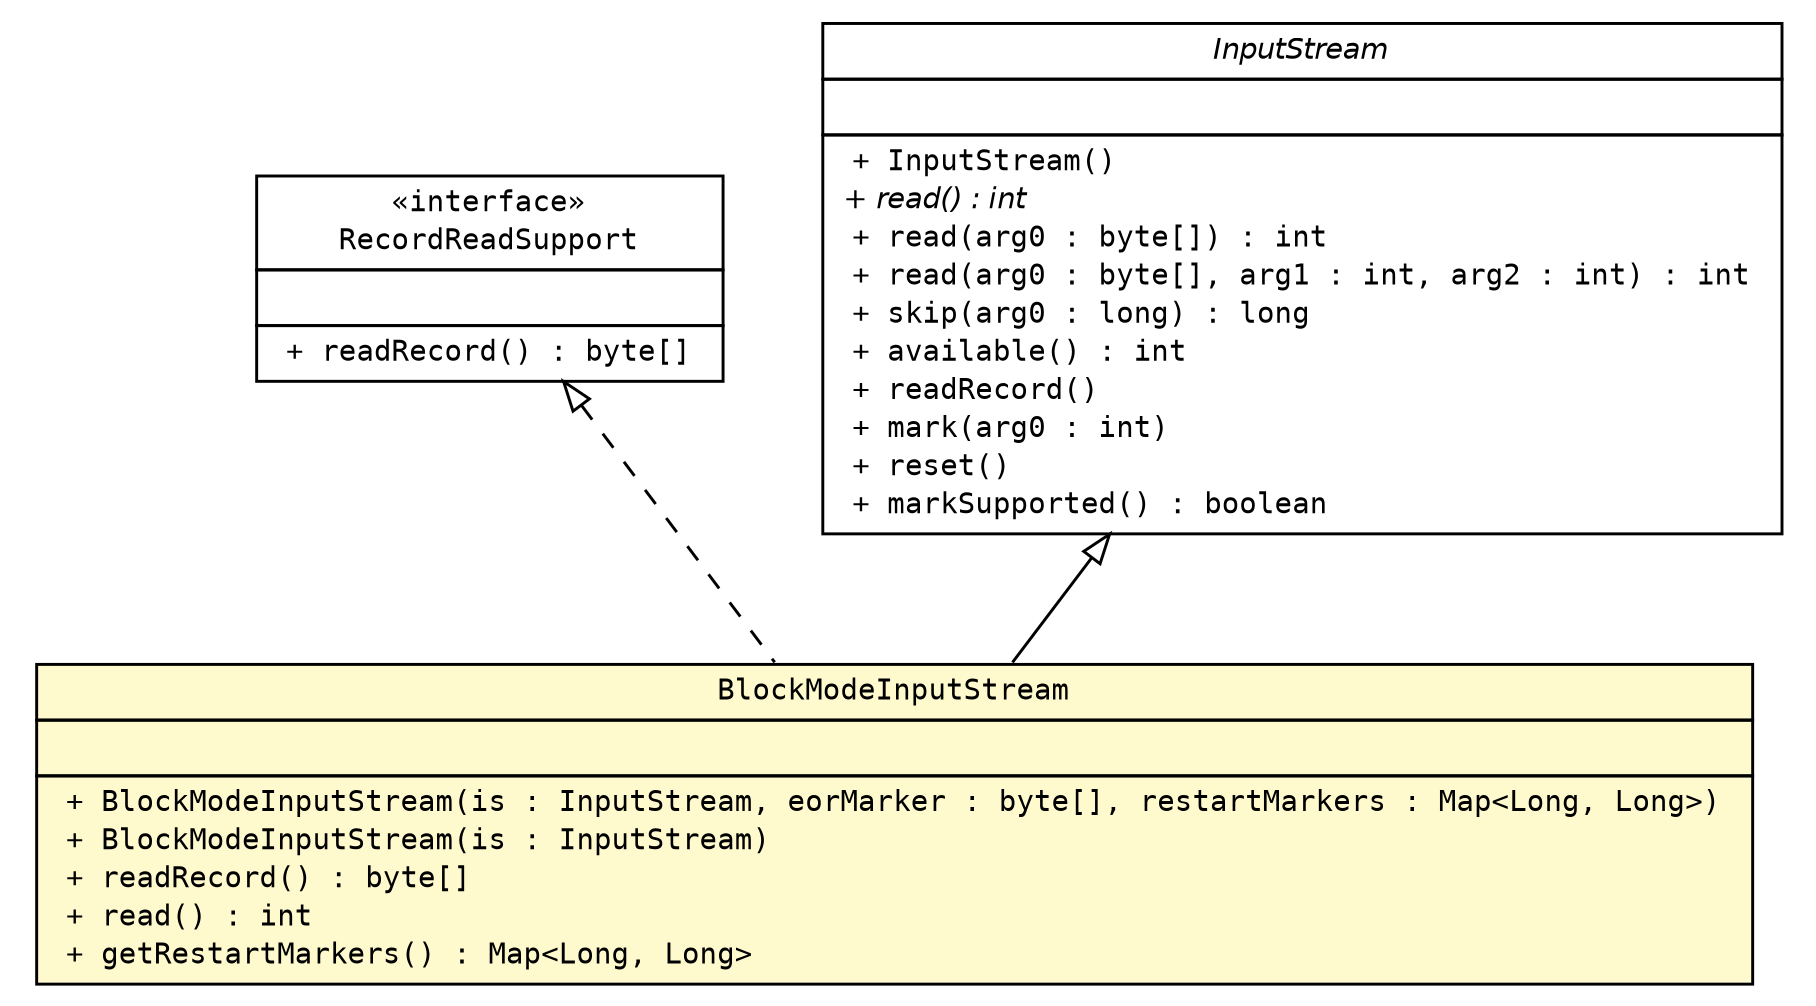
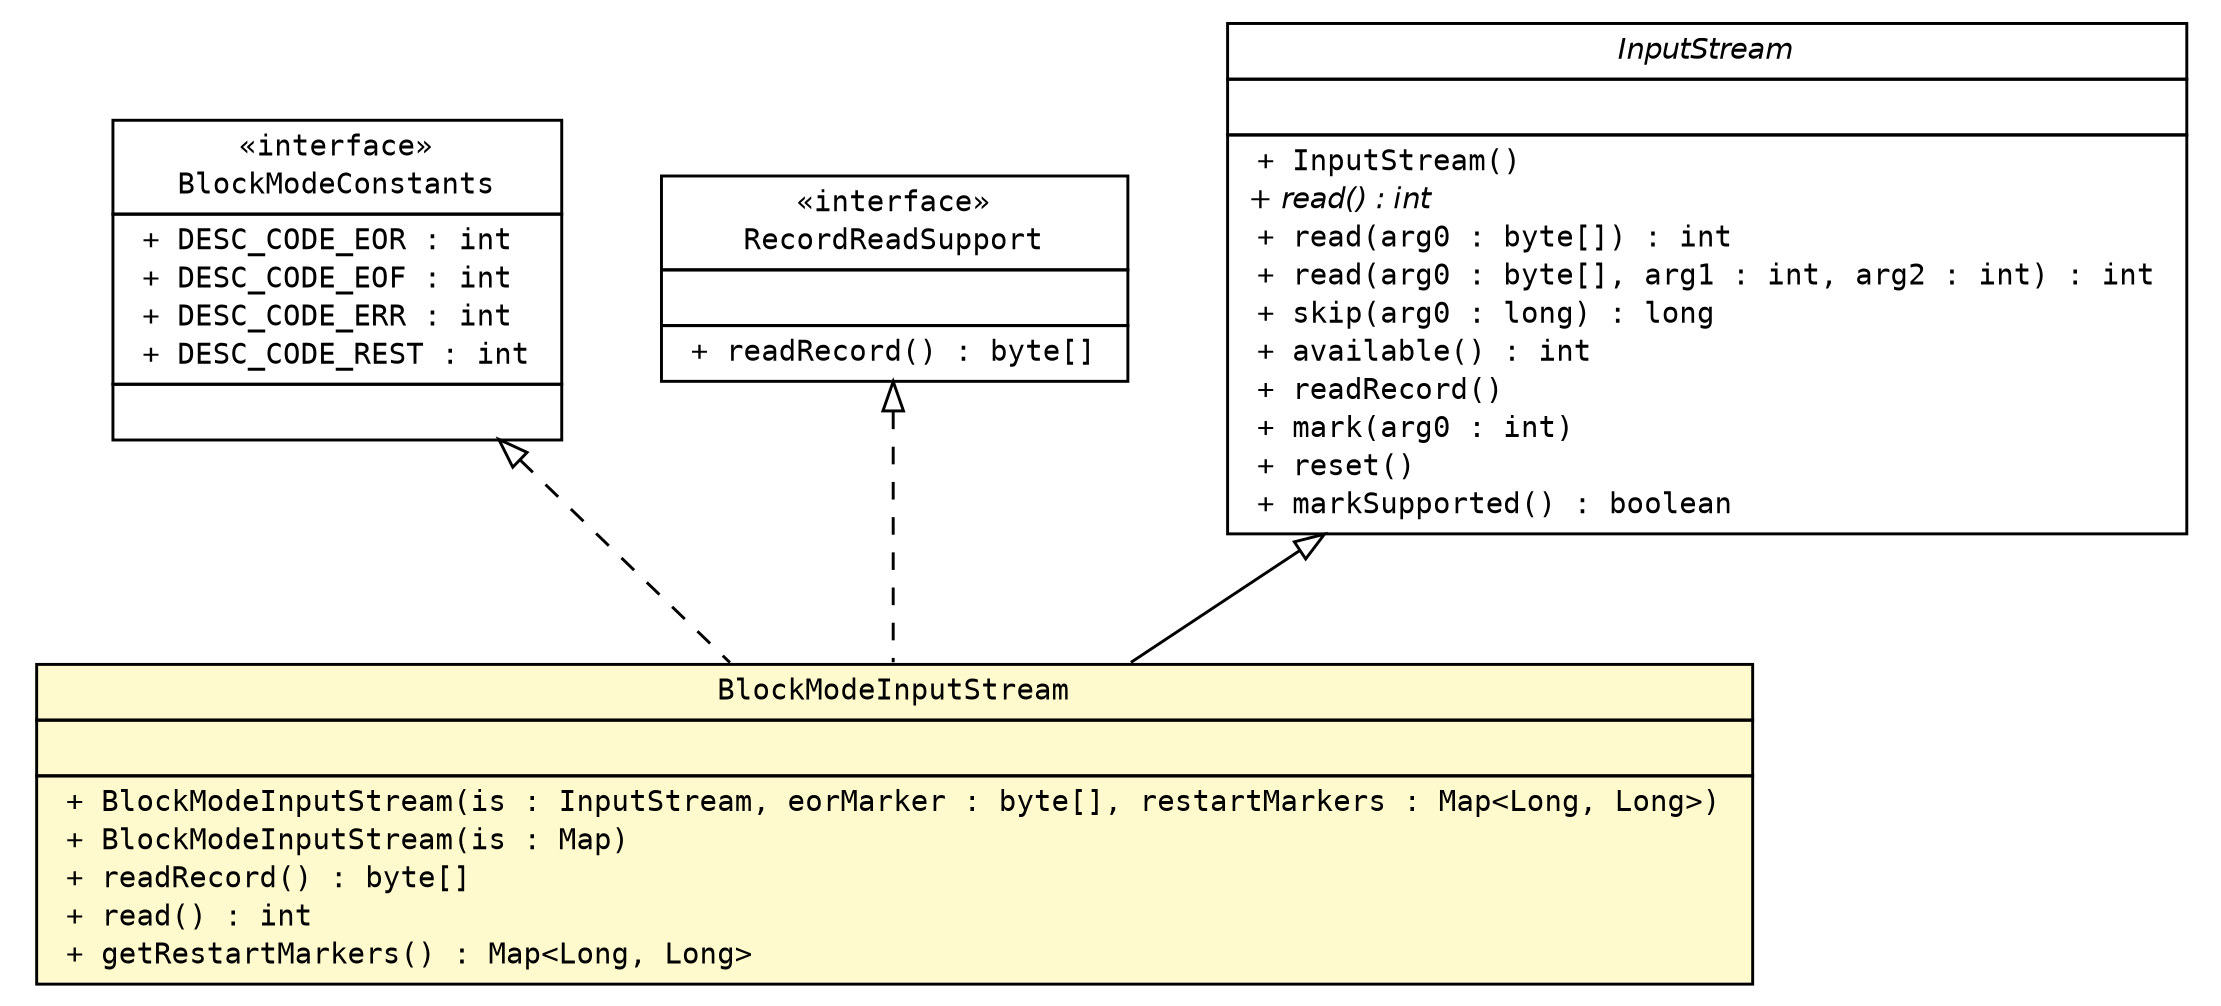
node "BlockModeConstants": added
node "BlockModeInputStream": text "+ BlockModeInputStream(is : InputStream)" -> "+ BlockModeInputStream(is : Map)"
